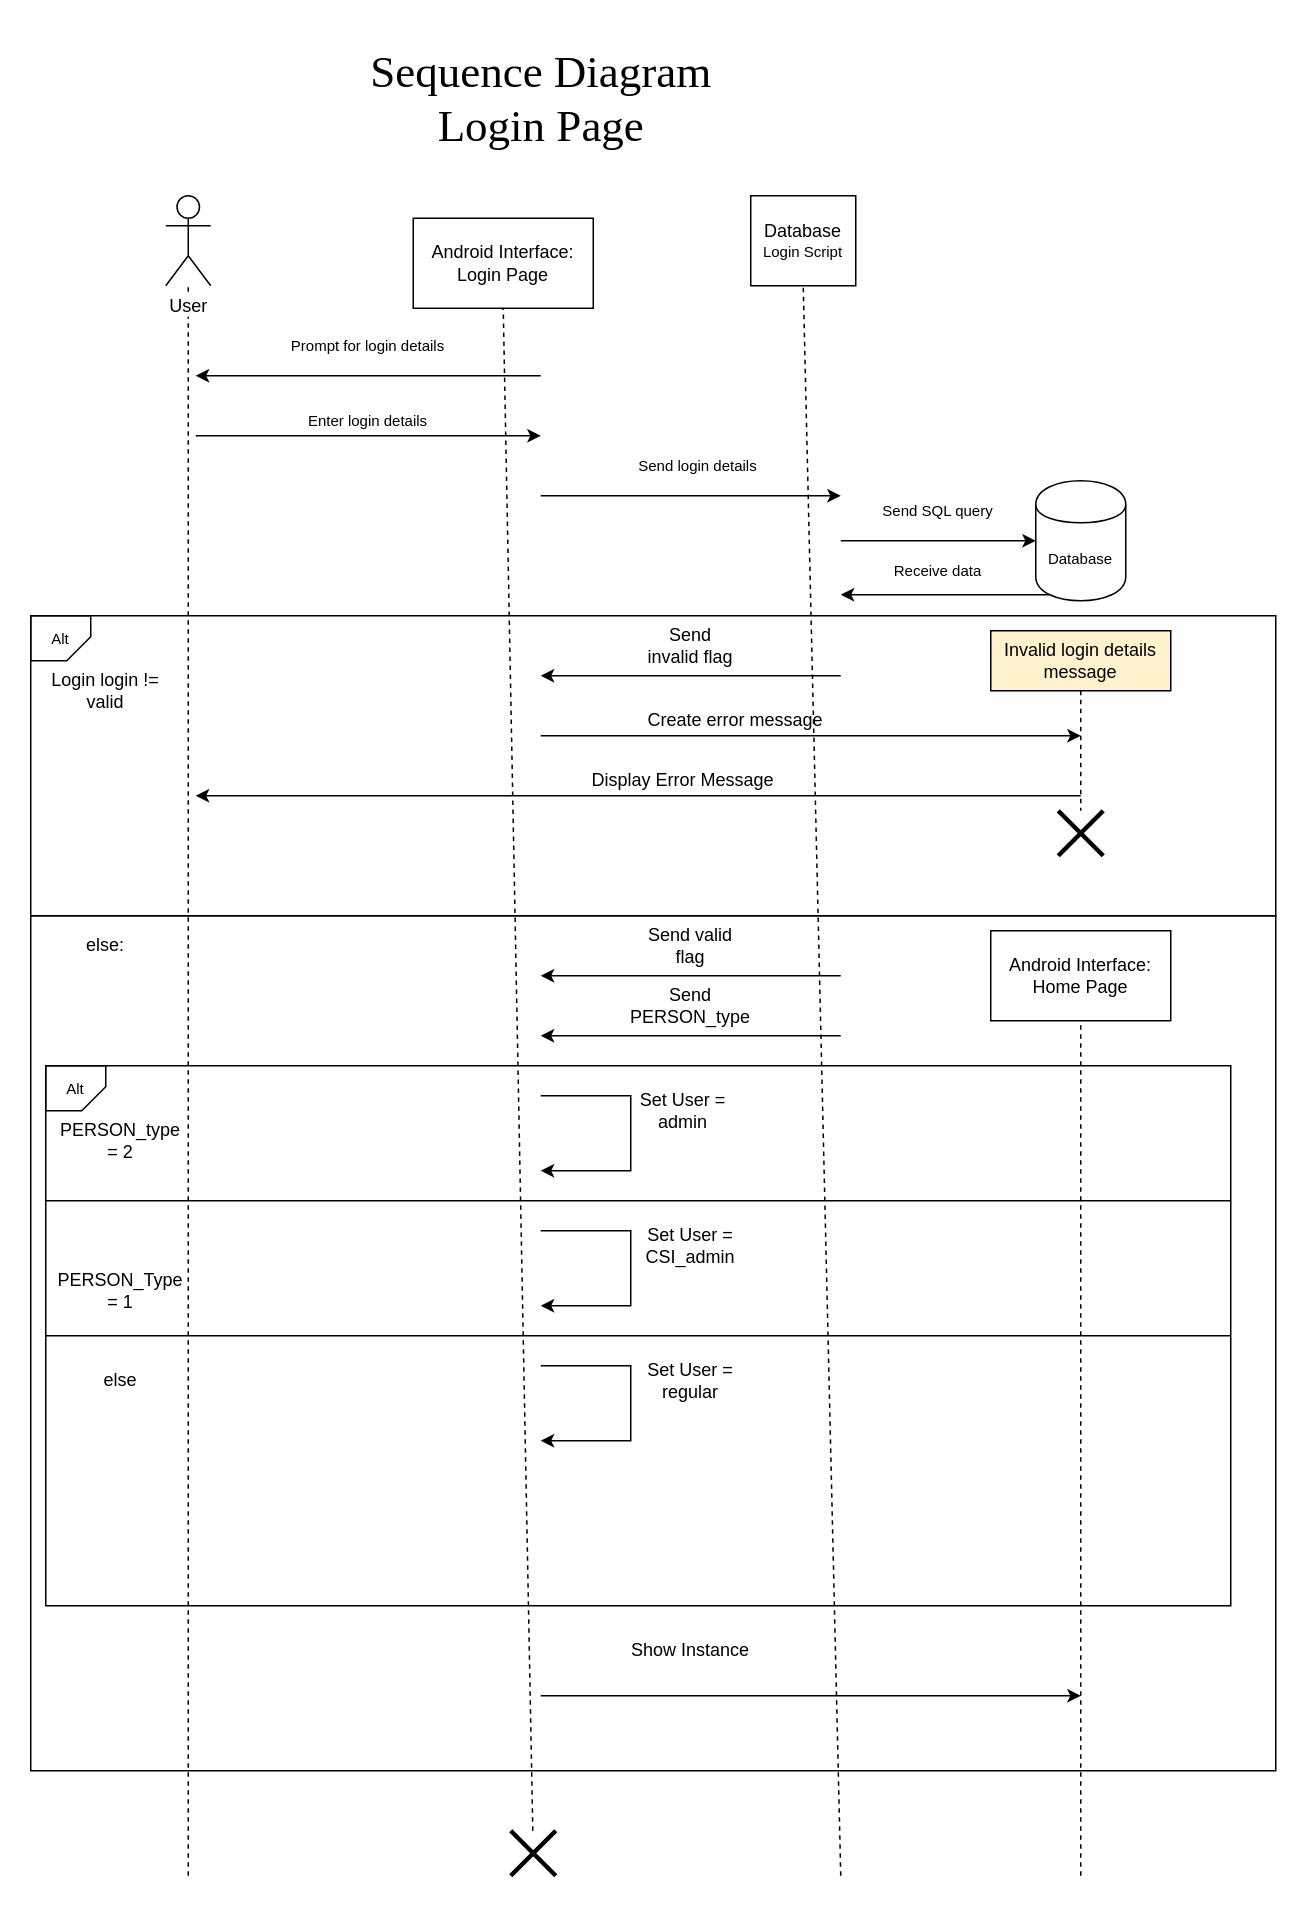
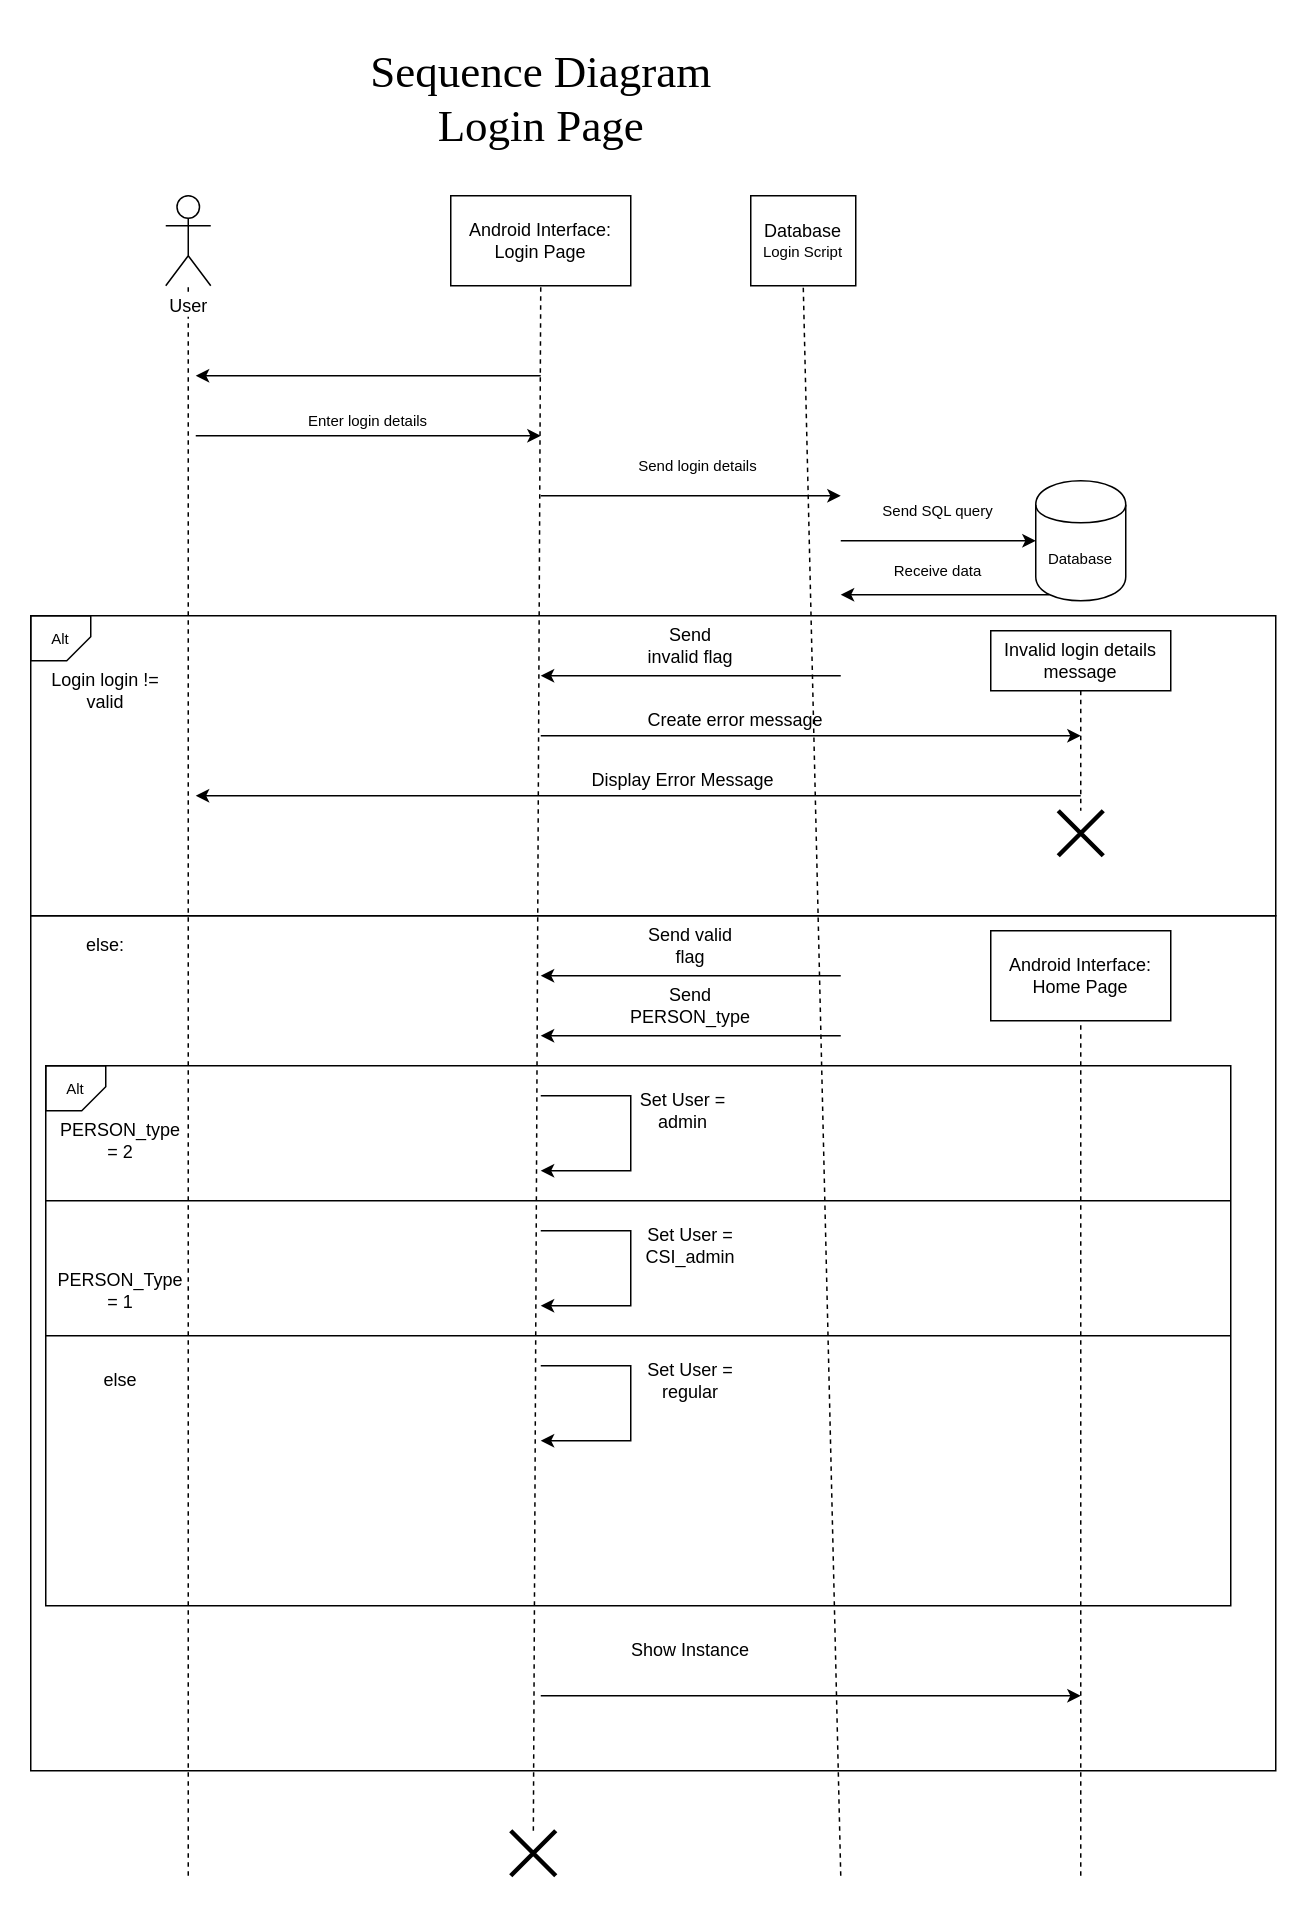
node "Android Interface: Login Page": moved (503, 263) -> (541, 241)
node "Prompt for login details": removed
node "Invalid login details message": fillcolor #fff2cc -> #ffffff
